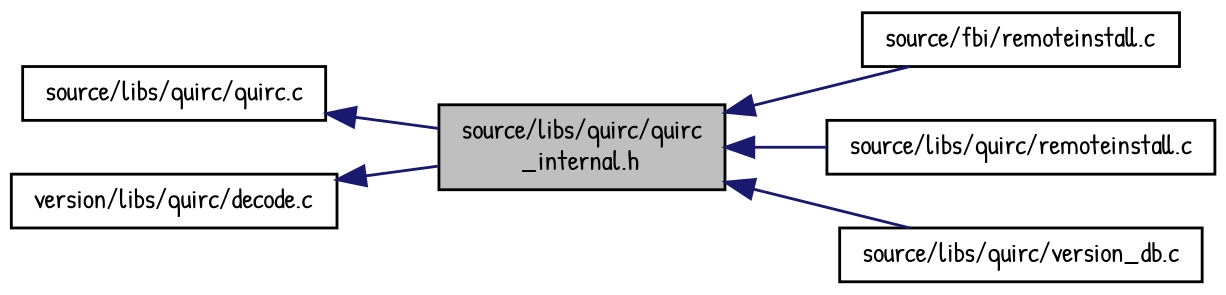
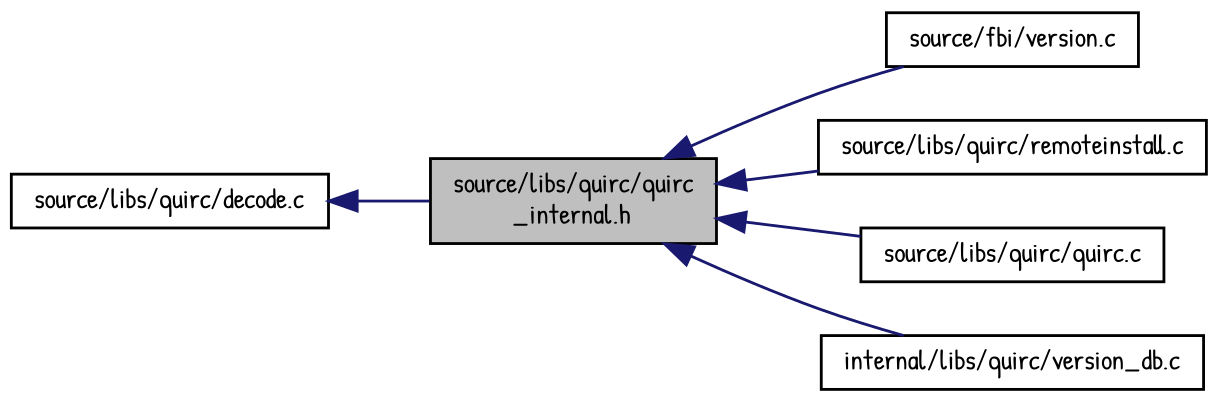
node "source/fbi/remoteinstall.c": label "source/fbi/remoteinstall.c" -> "source/fbi/version.c"
edge "source/libs/quirc/quirc _internal.h" -> "source/libs/quirc/quirc.c": reversed
node "version/libs/quirc/decode.c": label "version/libs/quirc/decode.c" -> "source/libs/quirc/decode.c"
node "source/libs/quirc/version_db.c": label "source/libs/quirc/version_db.c" -> "internal/libs/quirc/version_db.c"
